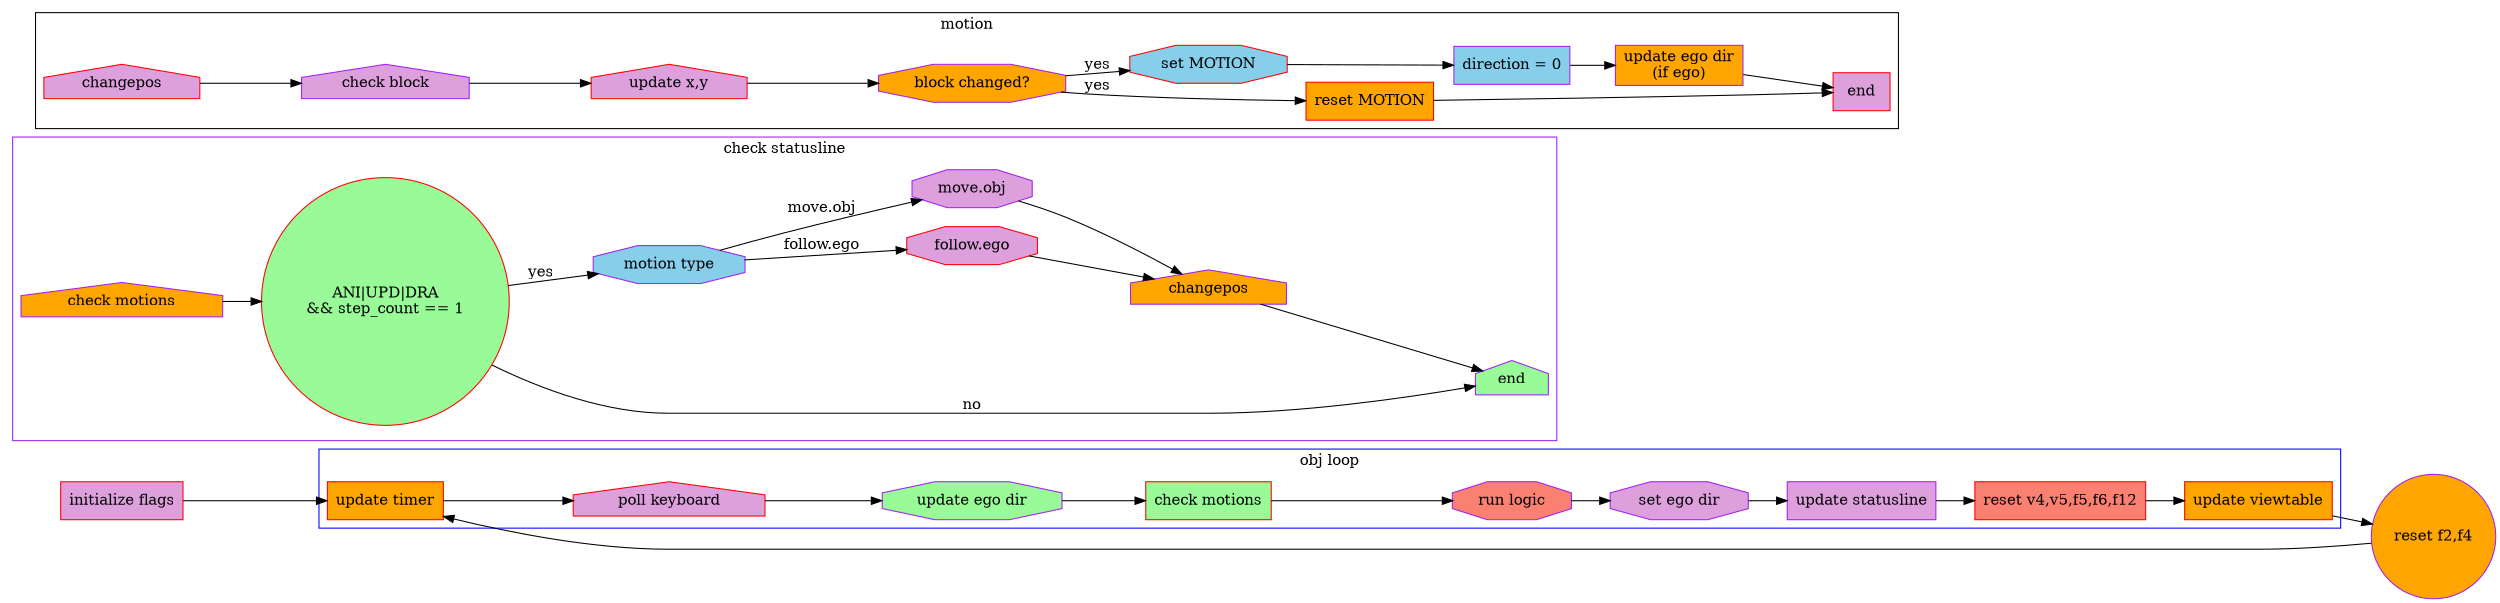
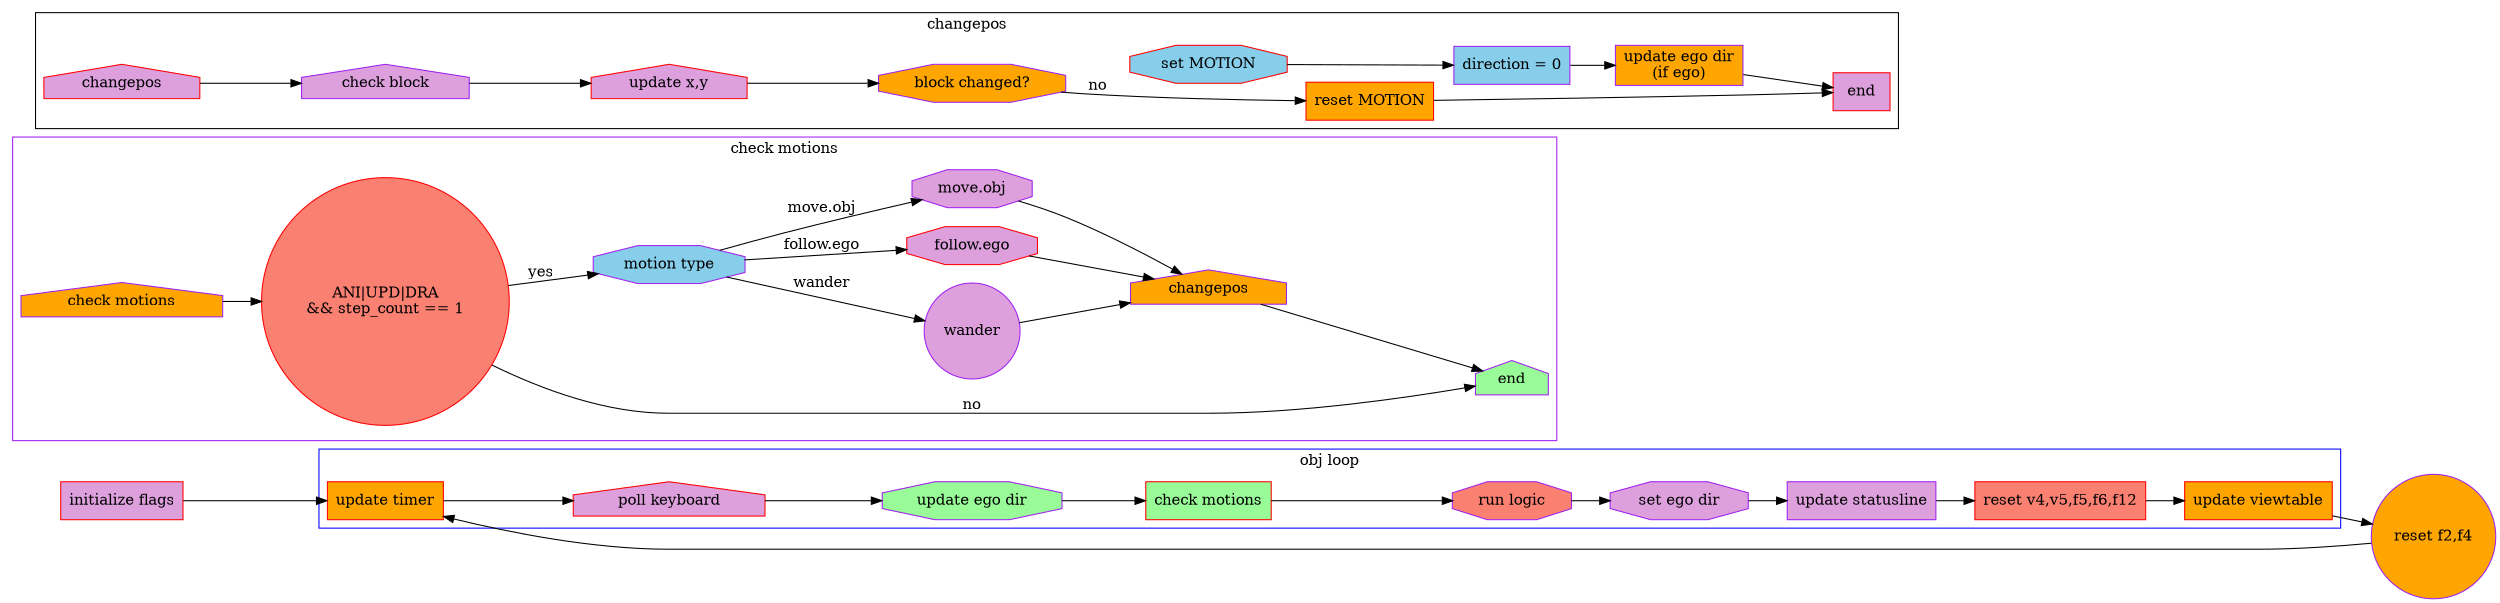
cluster "motion": label "motion" -> "changepos"
edge "block changed?" -> "set MOTION": removed, label "yes"
edge "block changed?" -> "reset MOTION": label "yes" -> "no"
cluster "check statusline": label "check statusline" -> "check motions"
node "ANI|UPD|DRA && step_count == 1": fillcolor palegreen -> salmon
node "wander": added
